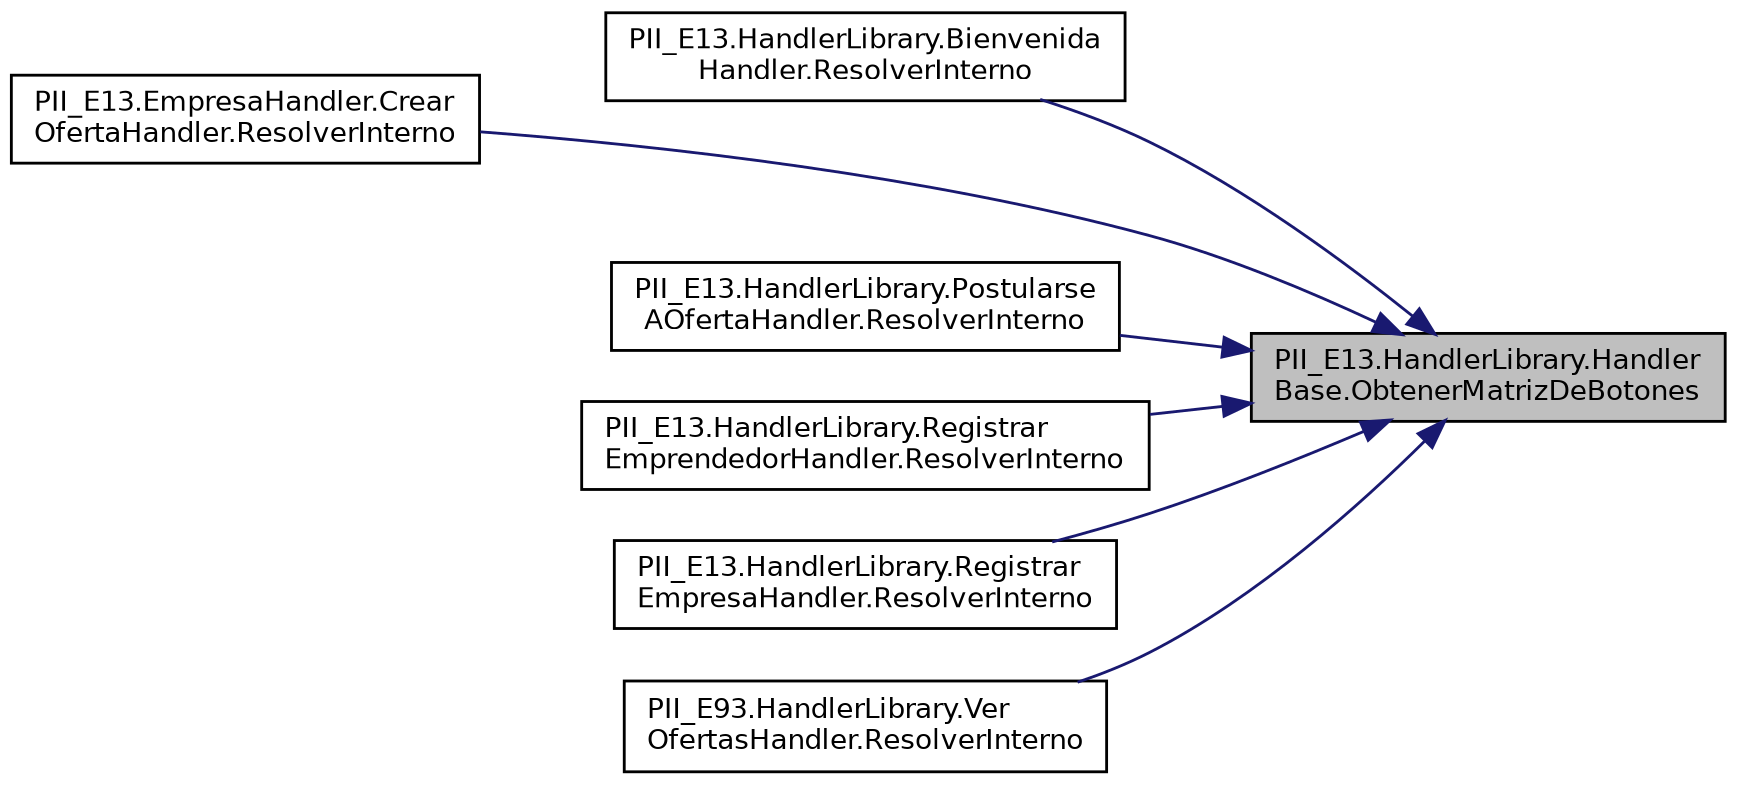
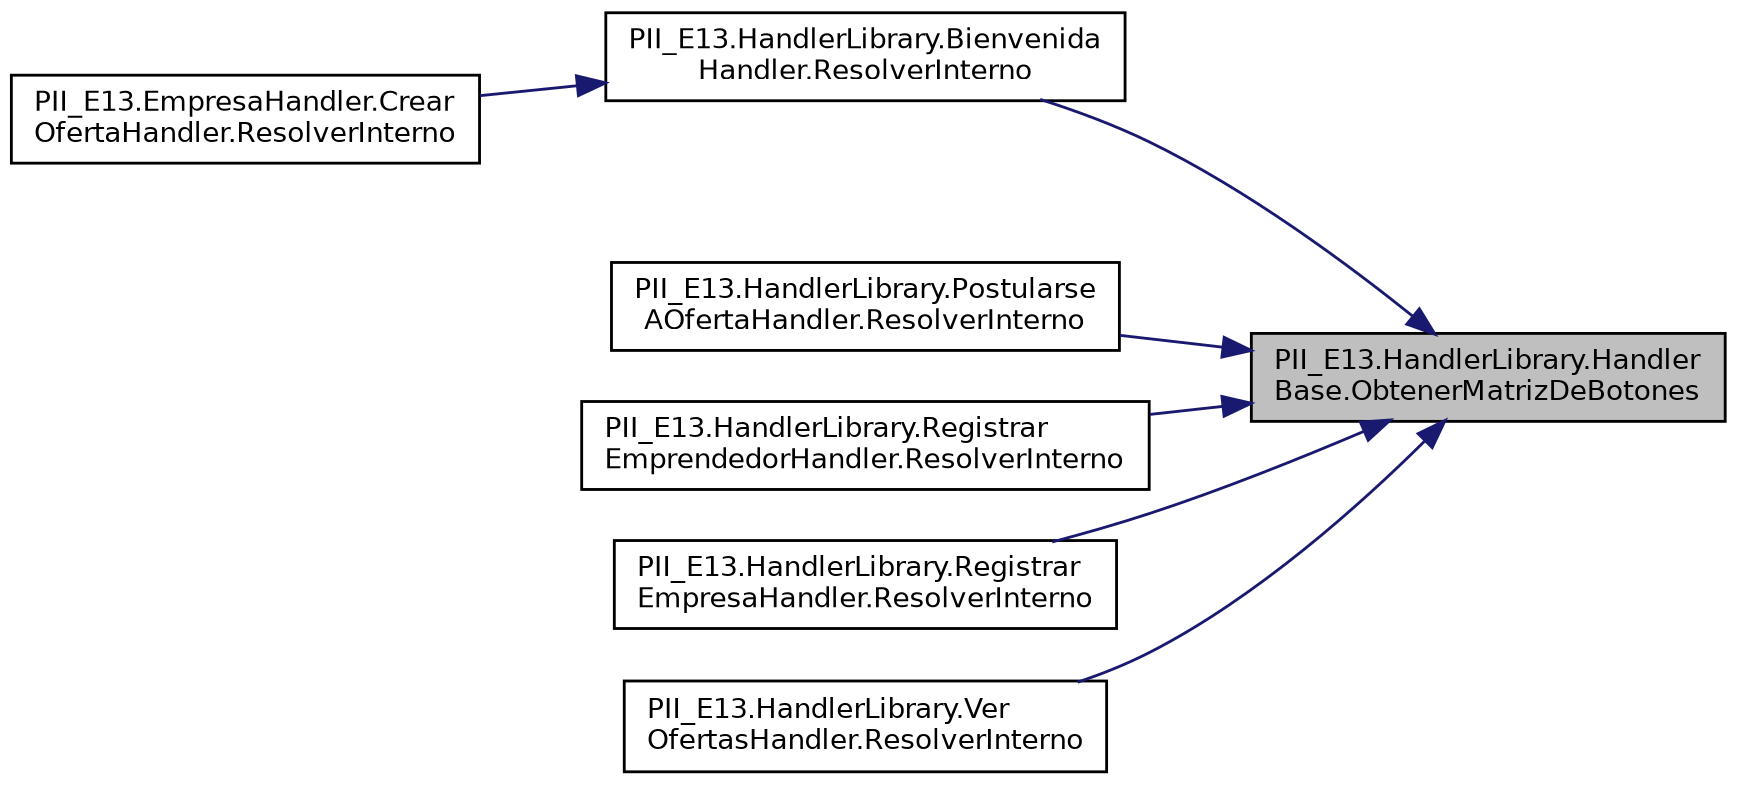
edge "PII_E13.EmpresaHandler.Crear OfertaHandler.ResolverInterno" -> "PII_E13.HandlerLibrary.Handler Base.ObtenerMatrizDeBotones": now "PII_E13.EmpresaHandler.Crear OfertaHandler.ResolverInterno" -> "PII_E13.HandlerLibrary.Bienvenida Handler.ResolverInterno"
node "PII_E93.HandlerLibrary.Ver OfertasHandler.ResolverInterno": label "PII_E93.HandlerLibrary.Ver OfertasHandler.ResolverInterno" -> "PII_E13.HandlerLibrary.Ver OfertasHandler.ResolverInterno"
